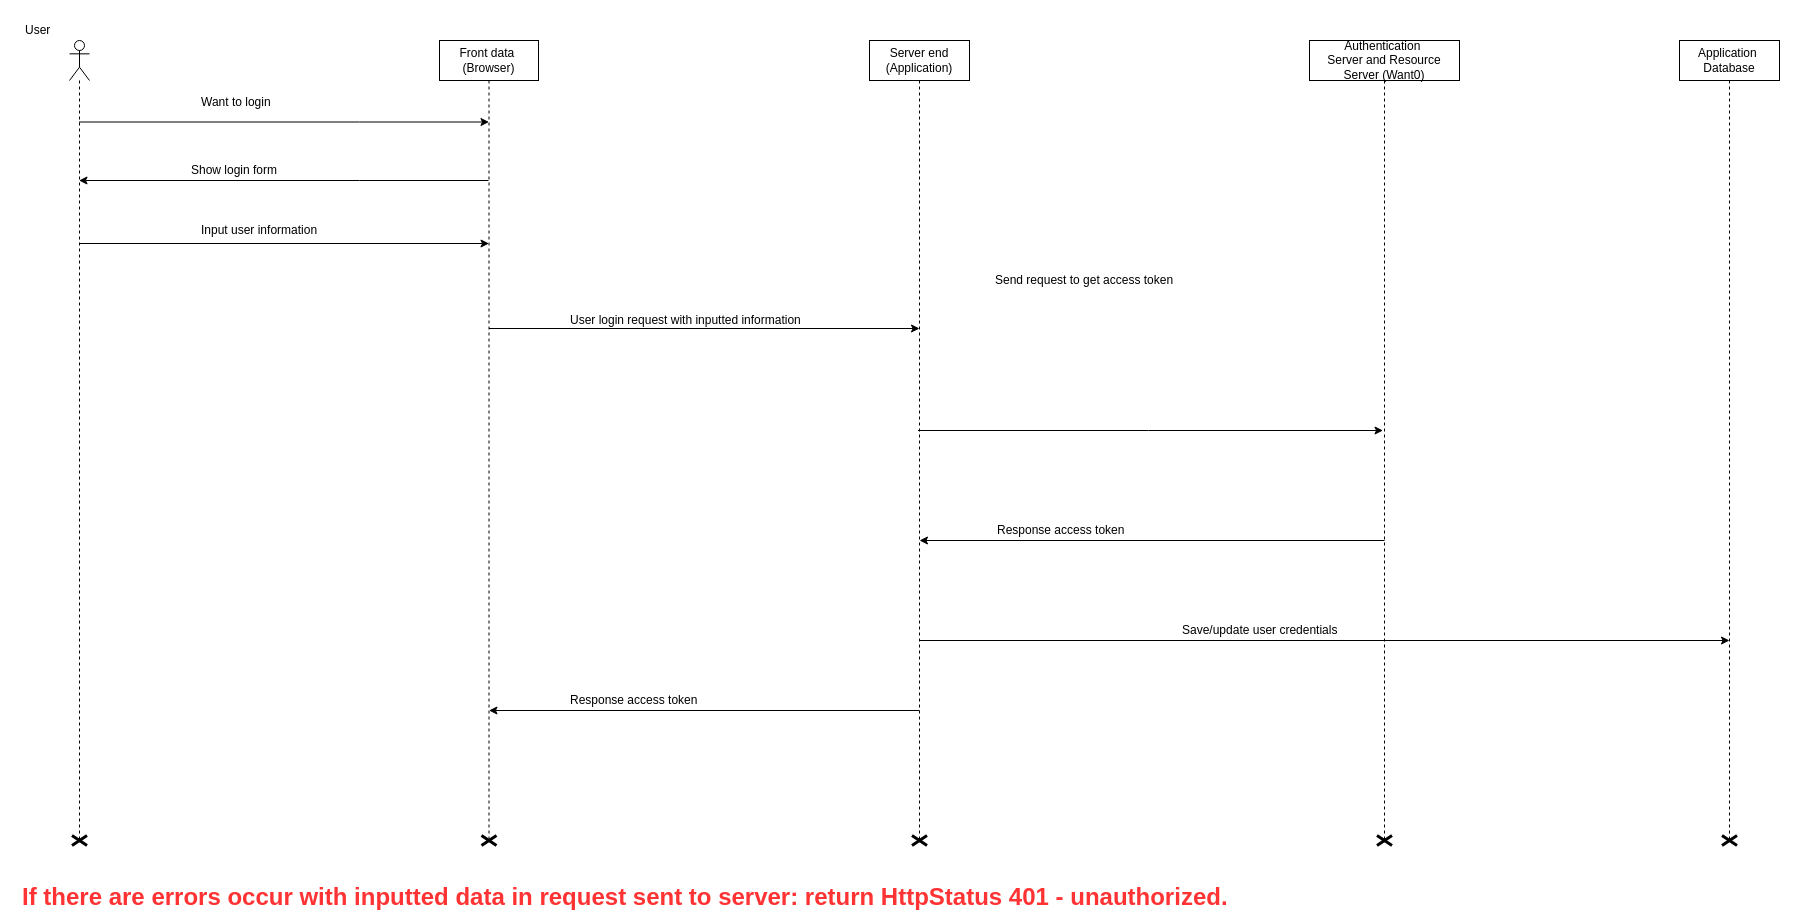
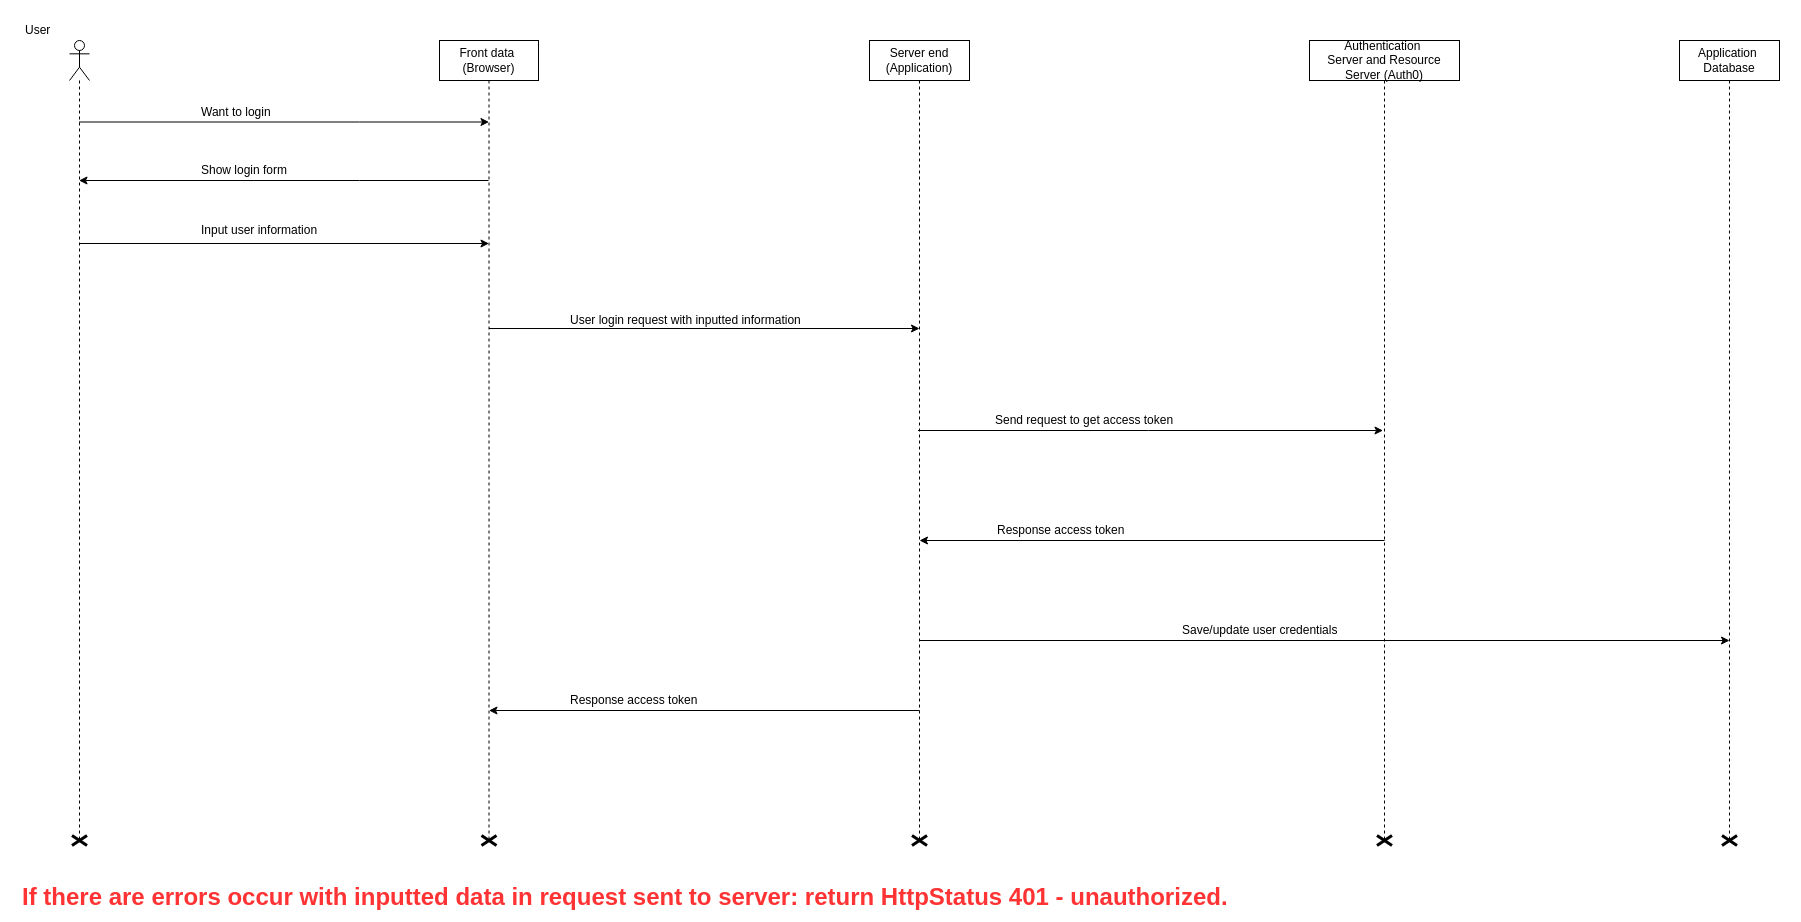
node "Authentication Server and Resource Server (Want0)": label "Authentication Server and Resource Server (Want0)" -> "Authentication Server and Resource Server (Auth0)"
node "Want to login": moved (245, 108) -> (245, 118)
node "Show login form": moved (240, 176) -> (250, 176)
node "Send request to get access token": moved (1089, 281) -> (1089, 421)
